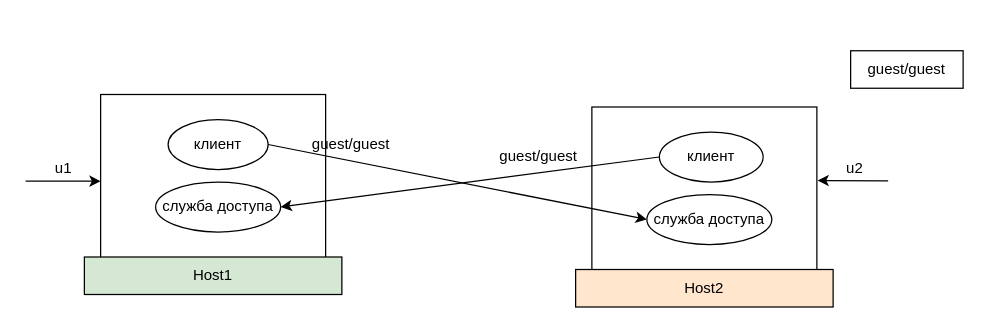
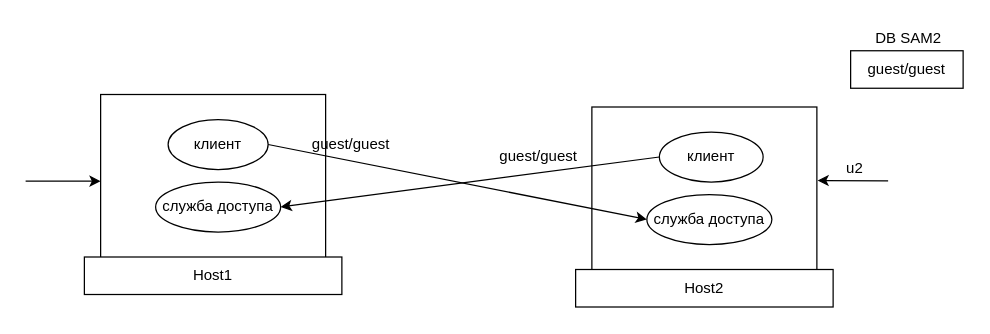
node "DB SAM2": added
node "u1": removed
node "Host1": fillcolor #d5e8d4 -> #ffffff
node "Host2": fillcolor #ffe6cc -> #ffffff
